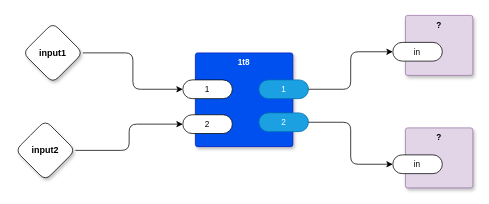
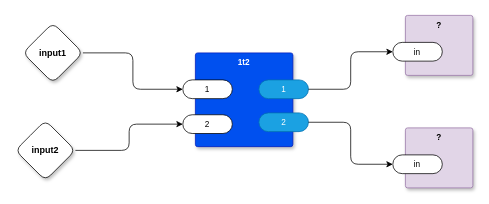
node "1t8": label "1t8" -> "1t2"
